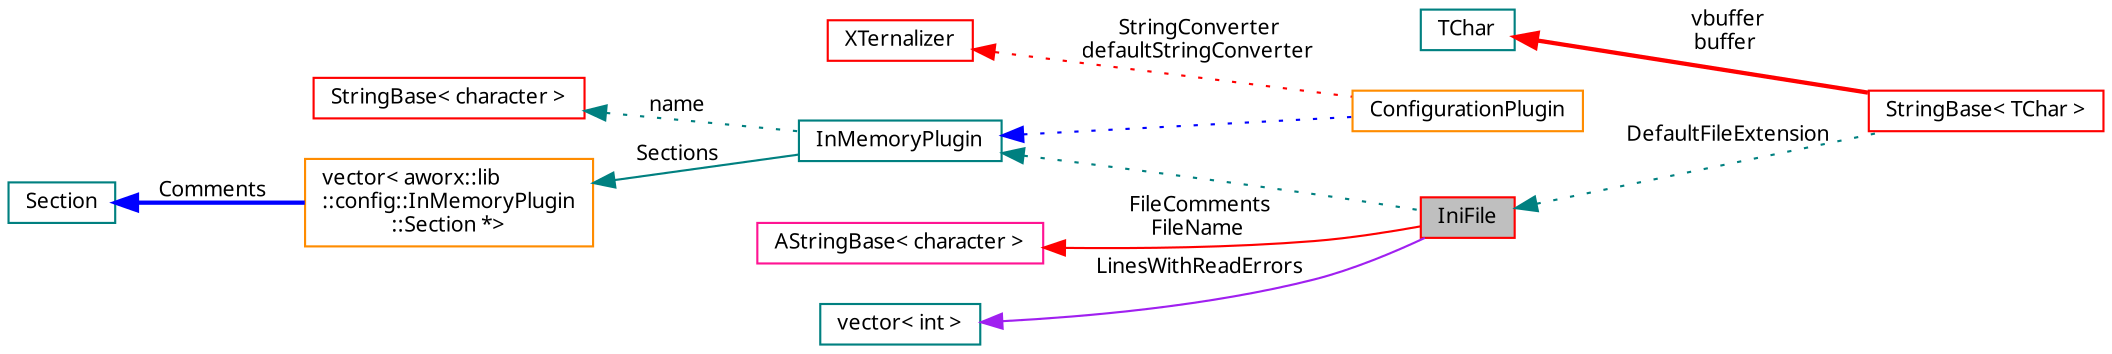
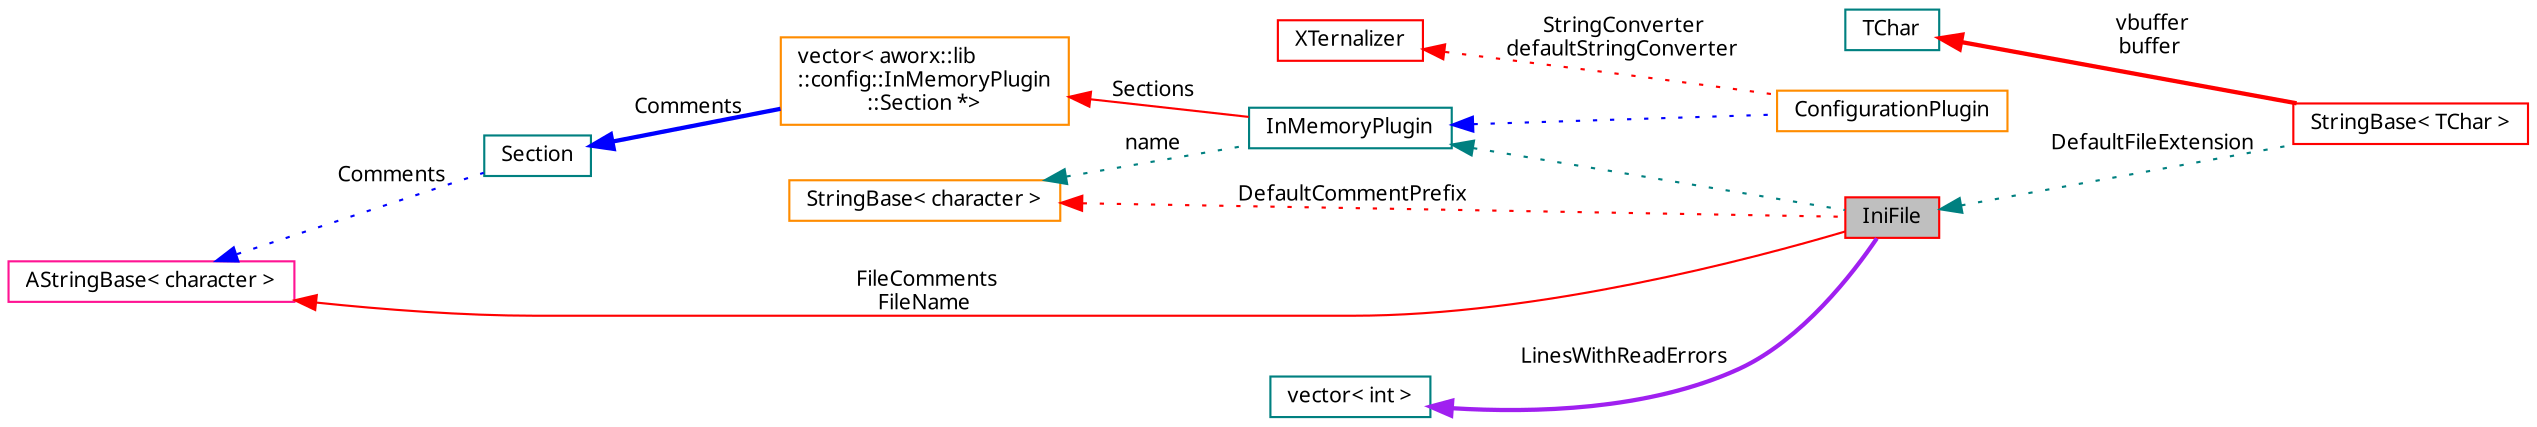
node "StringBase< character >": color red -> darkorange
edge "InMemoryPlugin" -> "vector< aworx::lib ::config::InMemoryPlugin ::Section *>": color teal -> red
edge "IniFile" -> "StringBase< character >": added, label "DefaultCommentPrefix"
edge "Section" -> "AStringBase< character >": added, label "Comments"
edge "IniFile" -> "vector< int >": style solid -> bold
